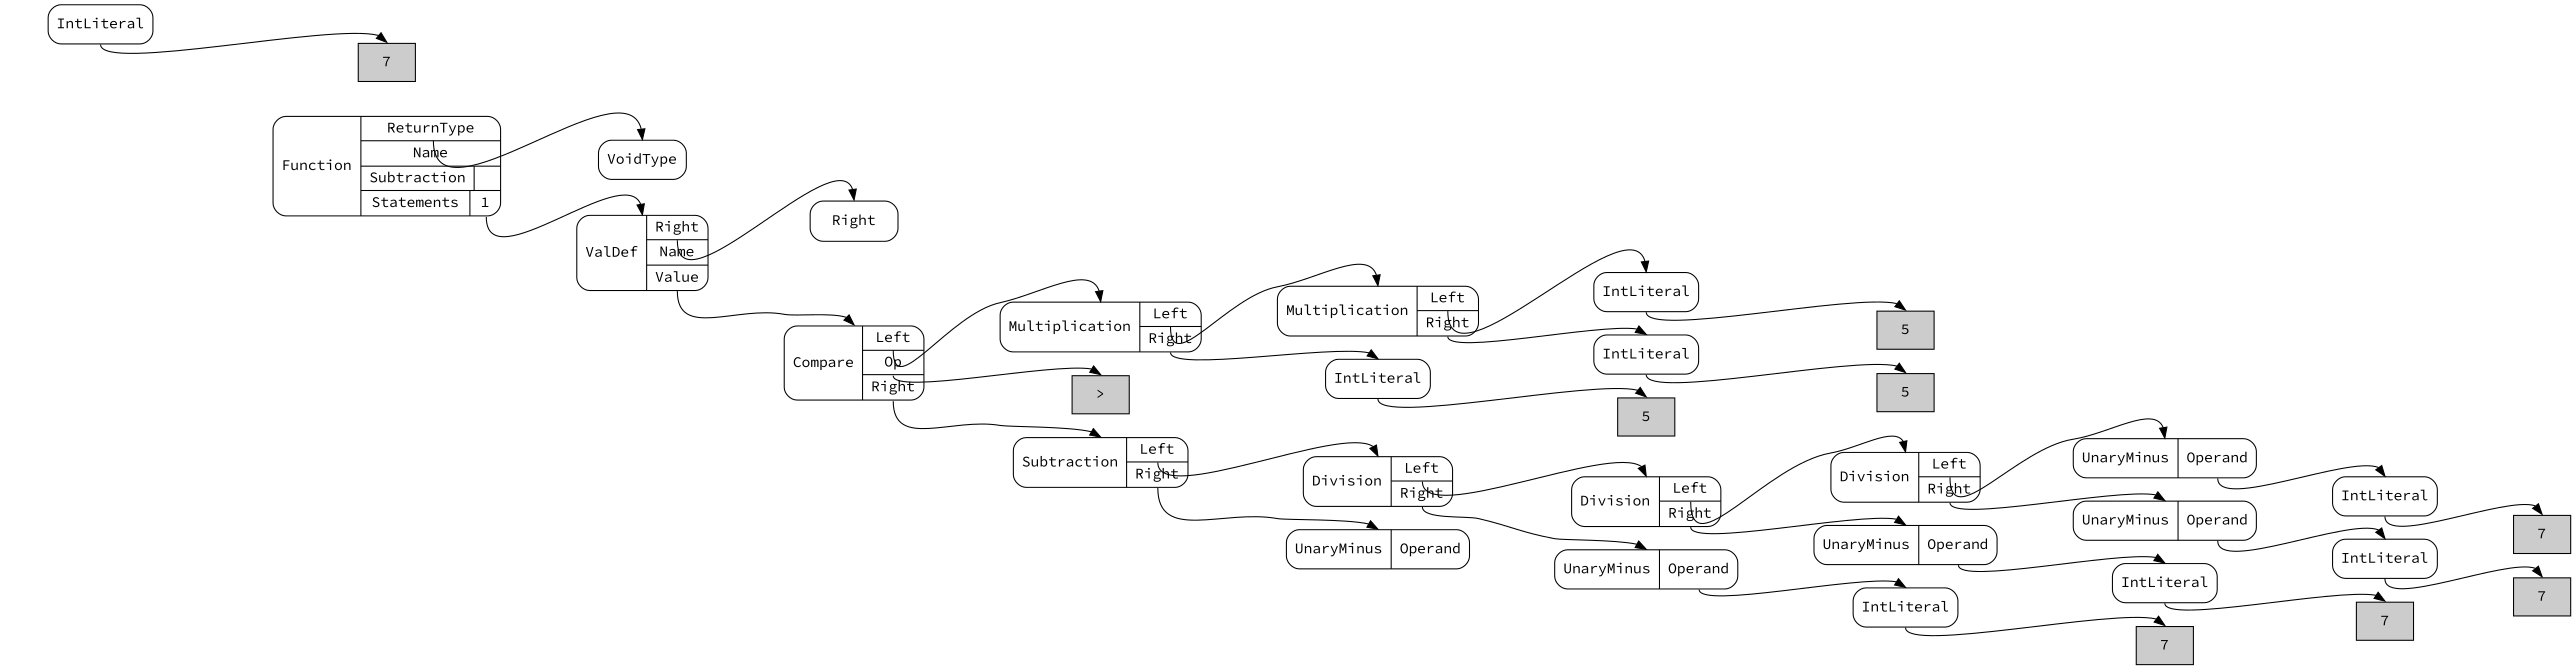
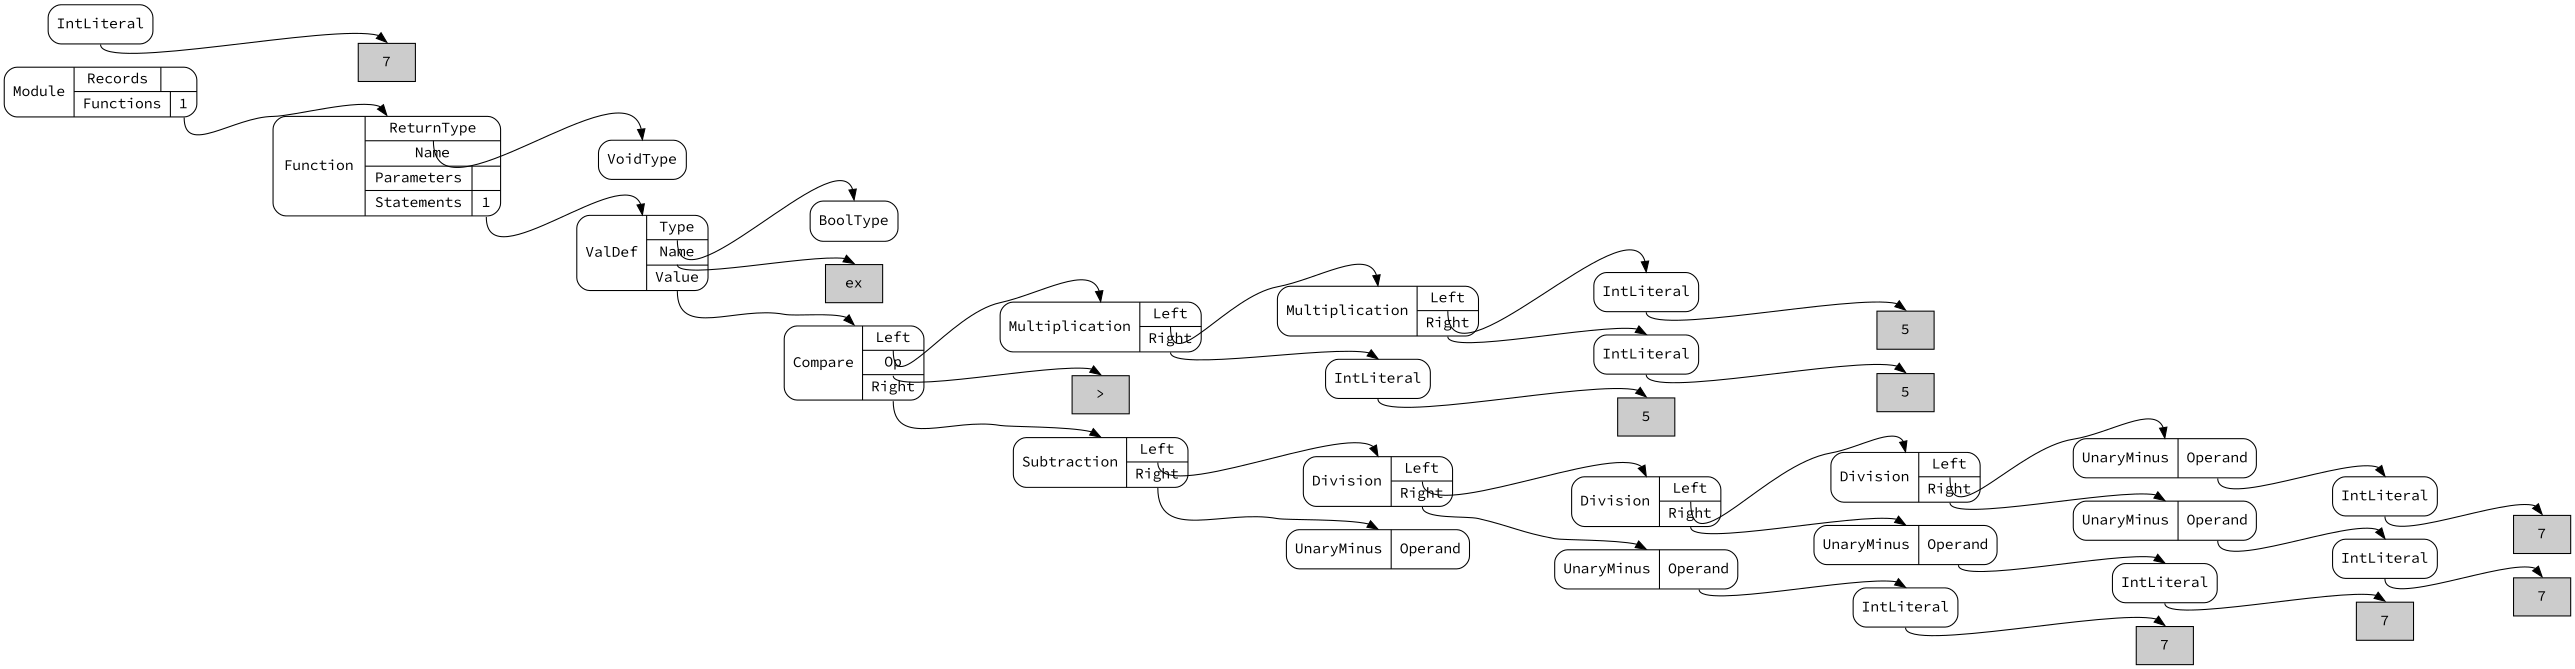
node "Module": added
node "Function": text "Subtraction" -> "Parameters"
node "Right": label "Right" -> "BoolType"
node "ValDef": text "Right" -> "Type"
node "ex": added
